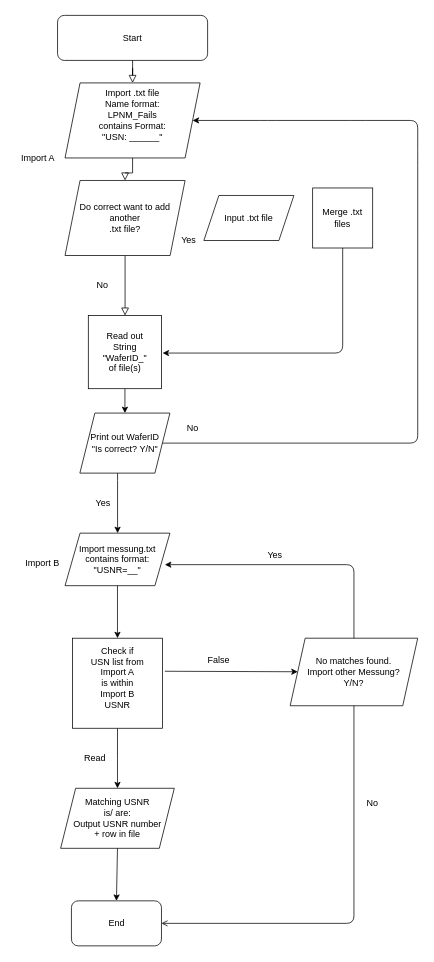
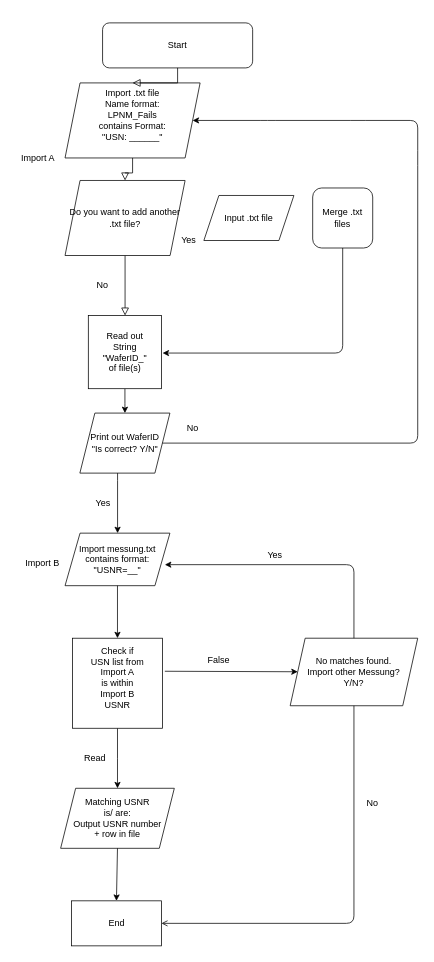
node "Start": moved (132, 38) -> (177, 45)
node "Do correct want to add another .txt file?": label "Do correct want to add another .txt file?" -> "Do you want to add another .txt file?"
node "Merge .txt files": shape rectangle -> rounded rectangle
node "End": shape rounded rectangle -> rectangle
